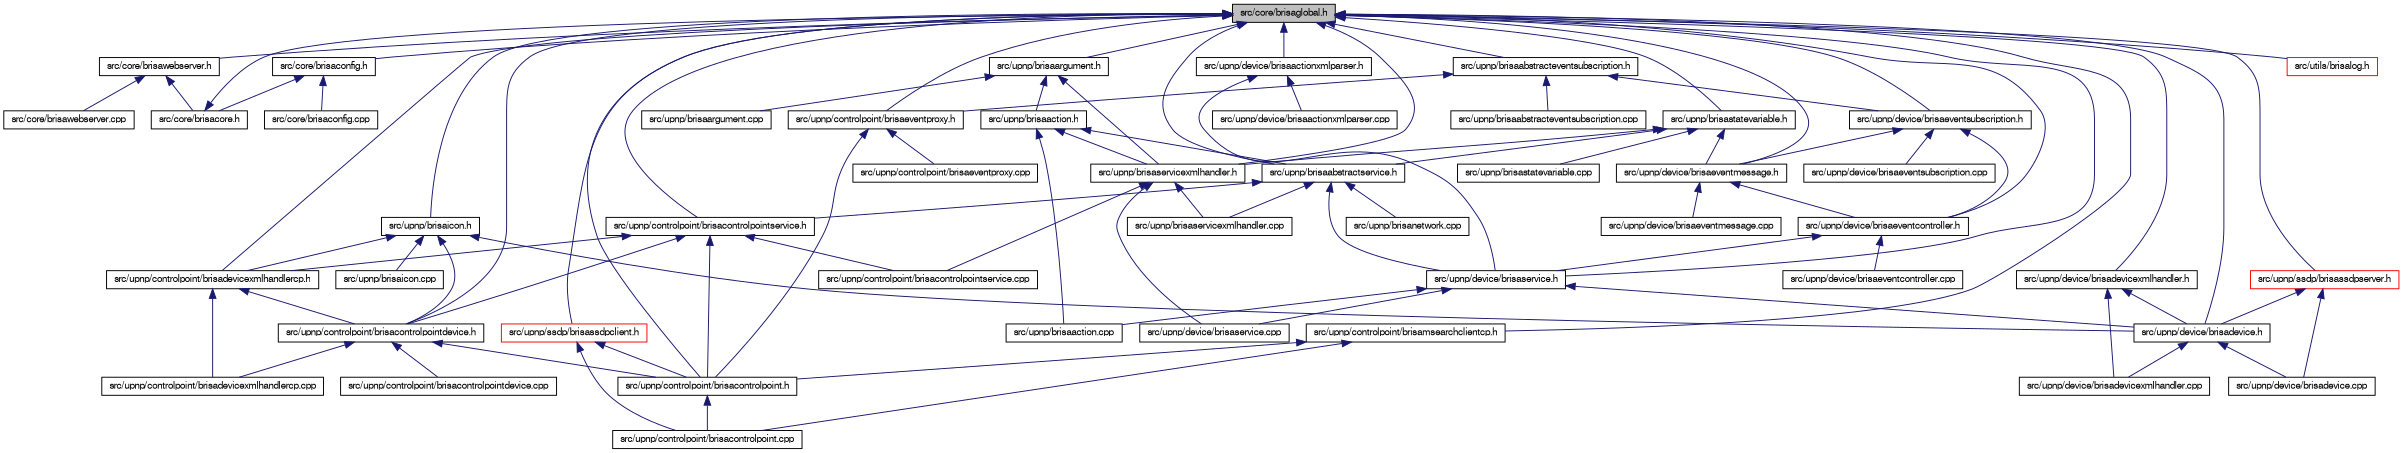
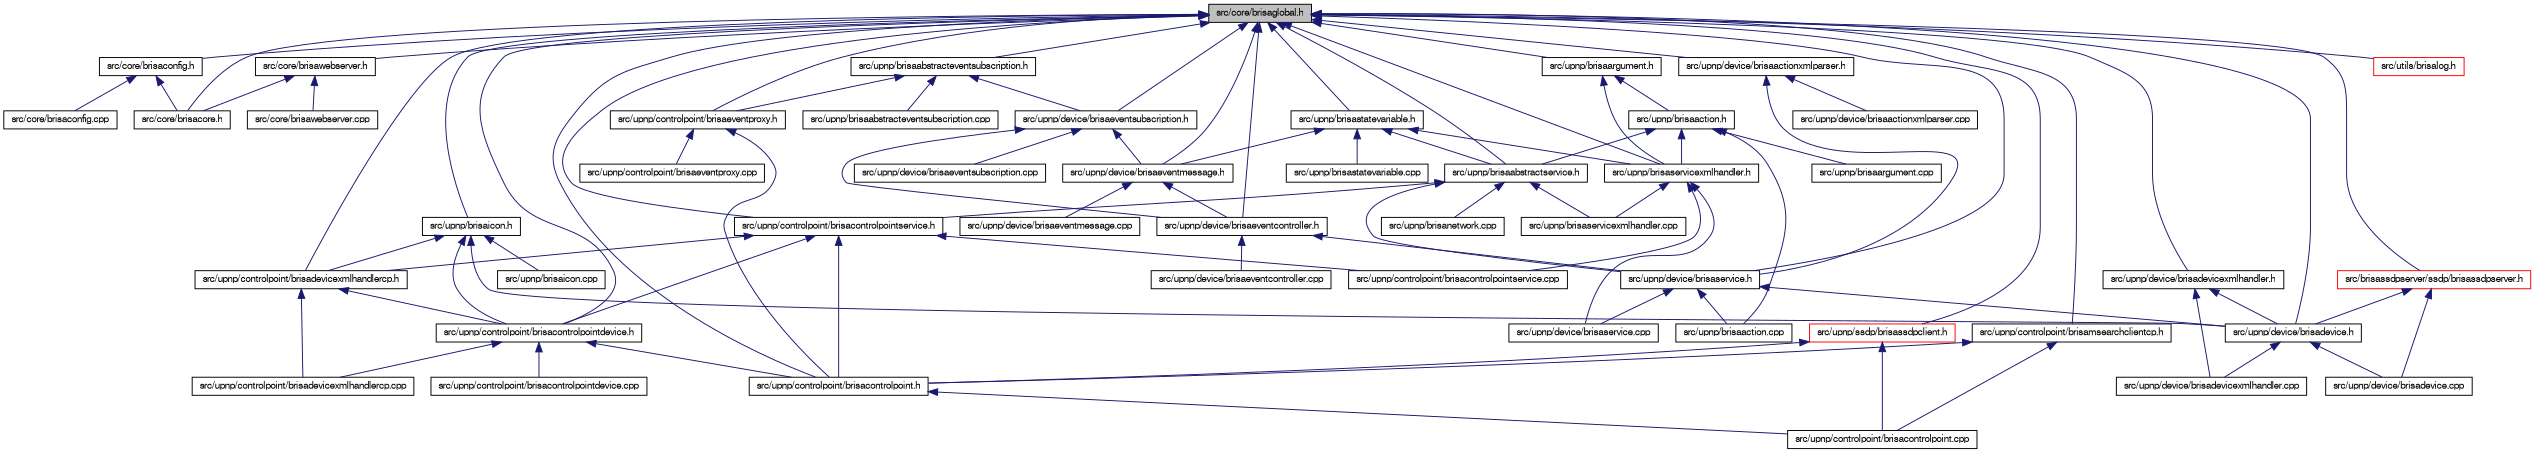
edge "src/core/brisaglobal.h" -> "src/core/brisacore.h": reversed
edge "src/upnp/brisaargument.cpp" -> "src/upnp/brisaargument.h": now "src/upnp/brisaargument.cpp" -> "src/upnp/brisaaction.h"
node "src/upnp/ssdp/brisassdpserver.h": label "src/upnp/ssdp/brisassdpserver.h" -> "src/brisassdpserver/ssdp/brisassdpserver.h"
